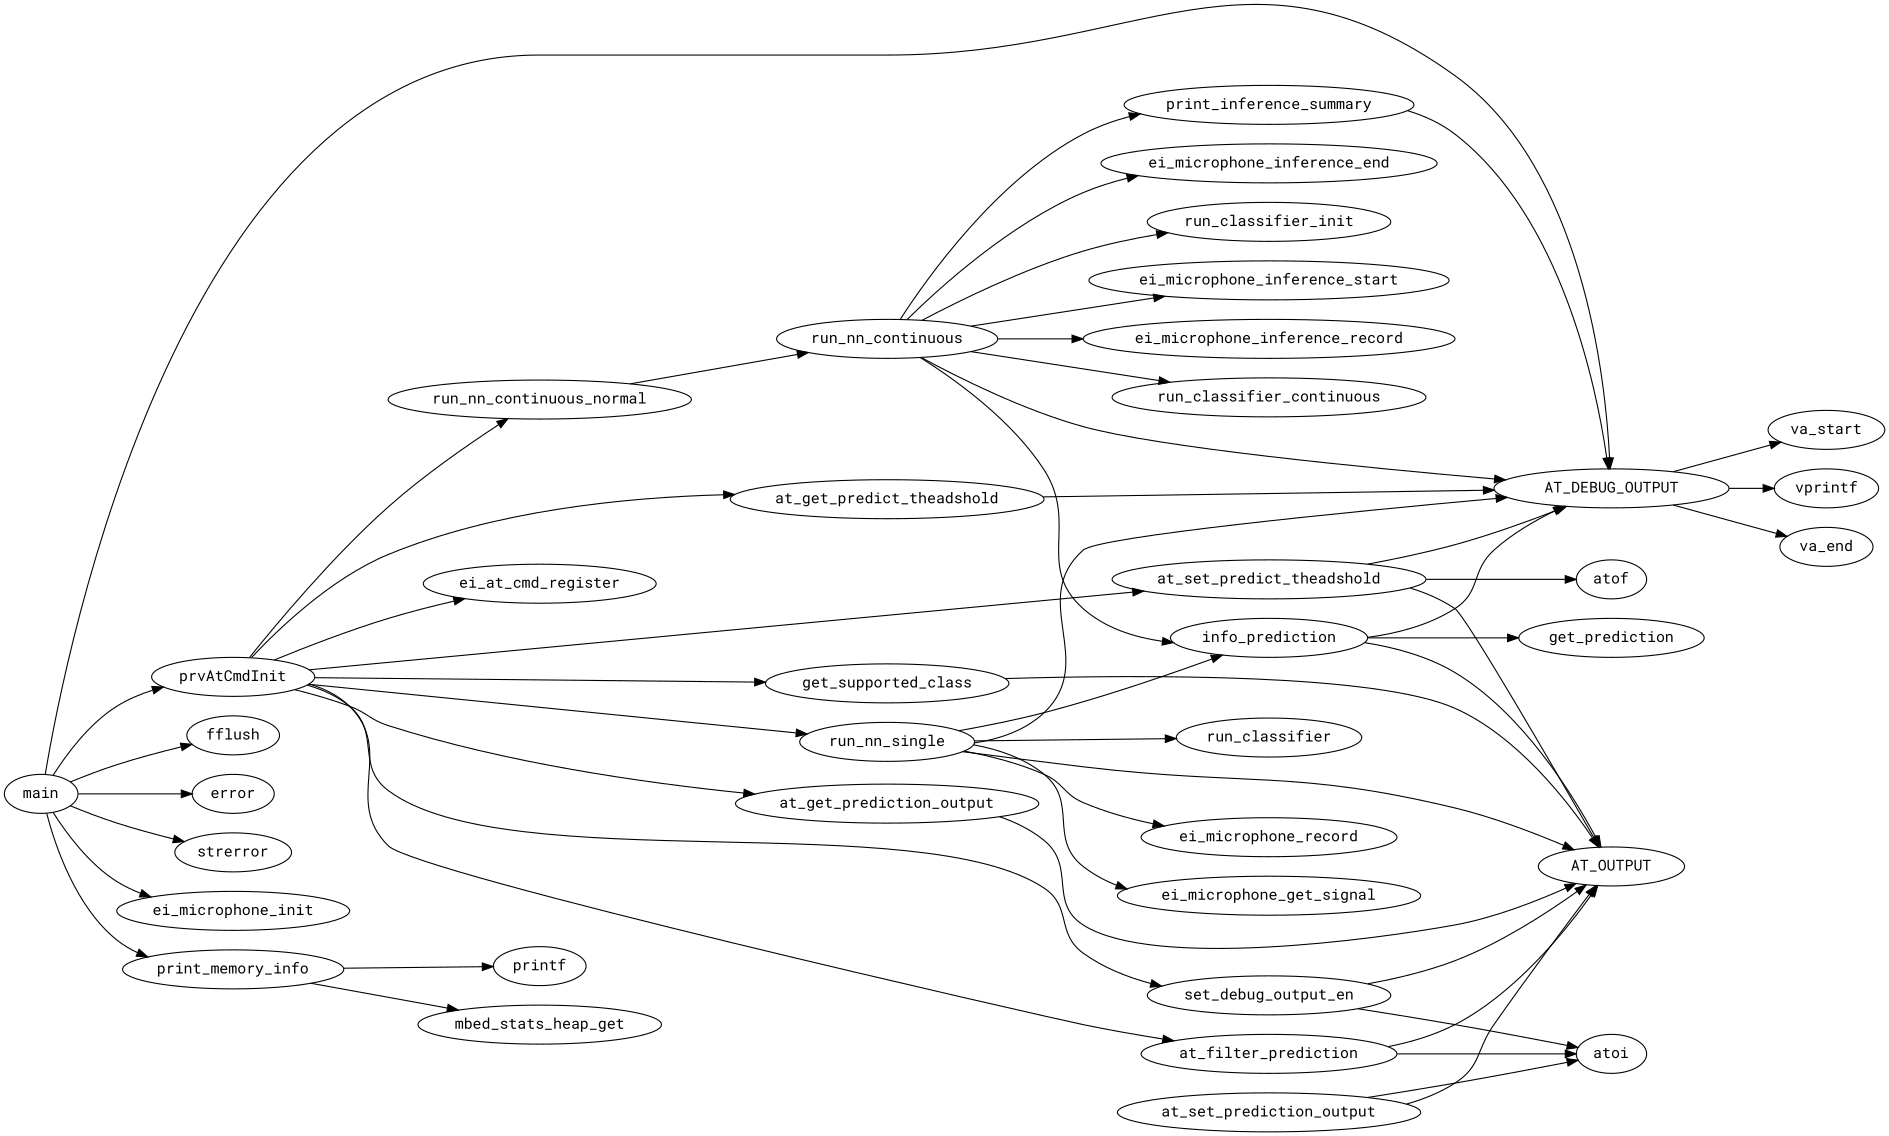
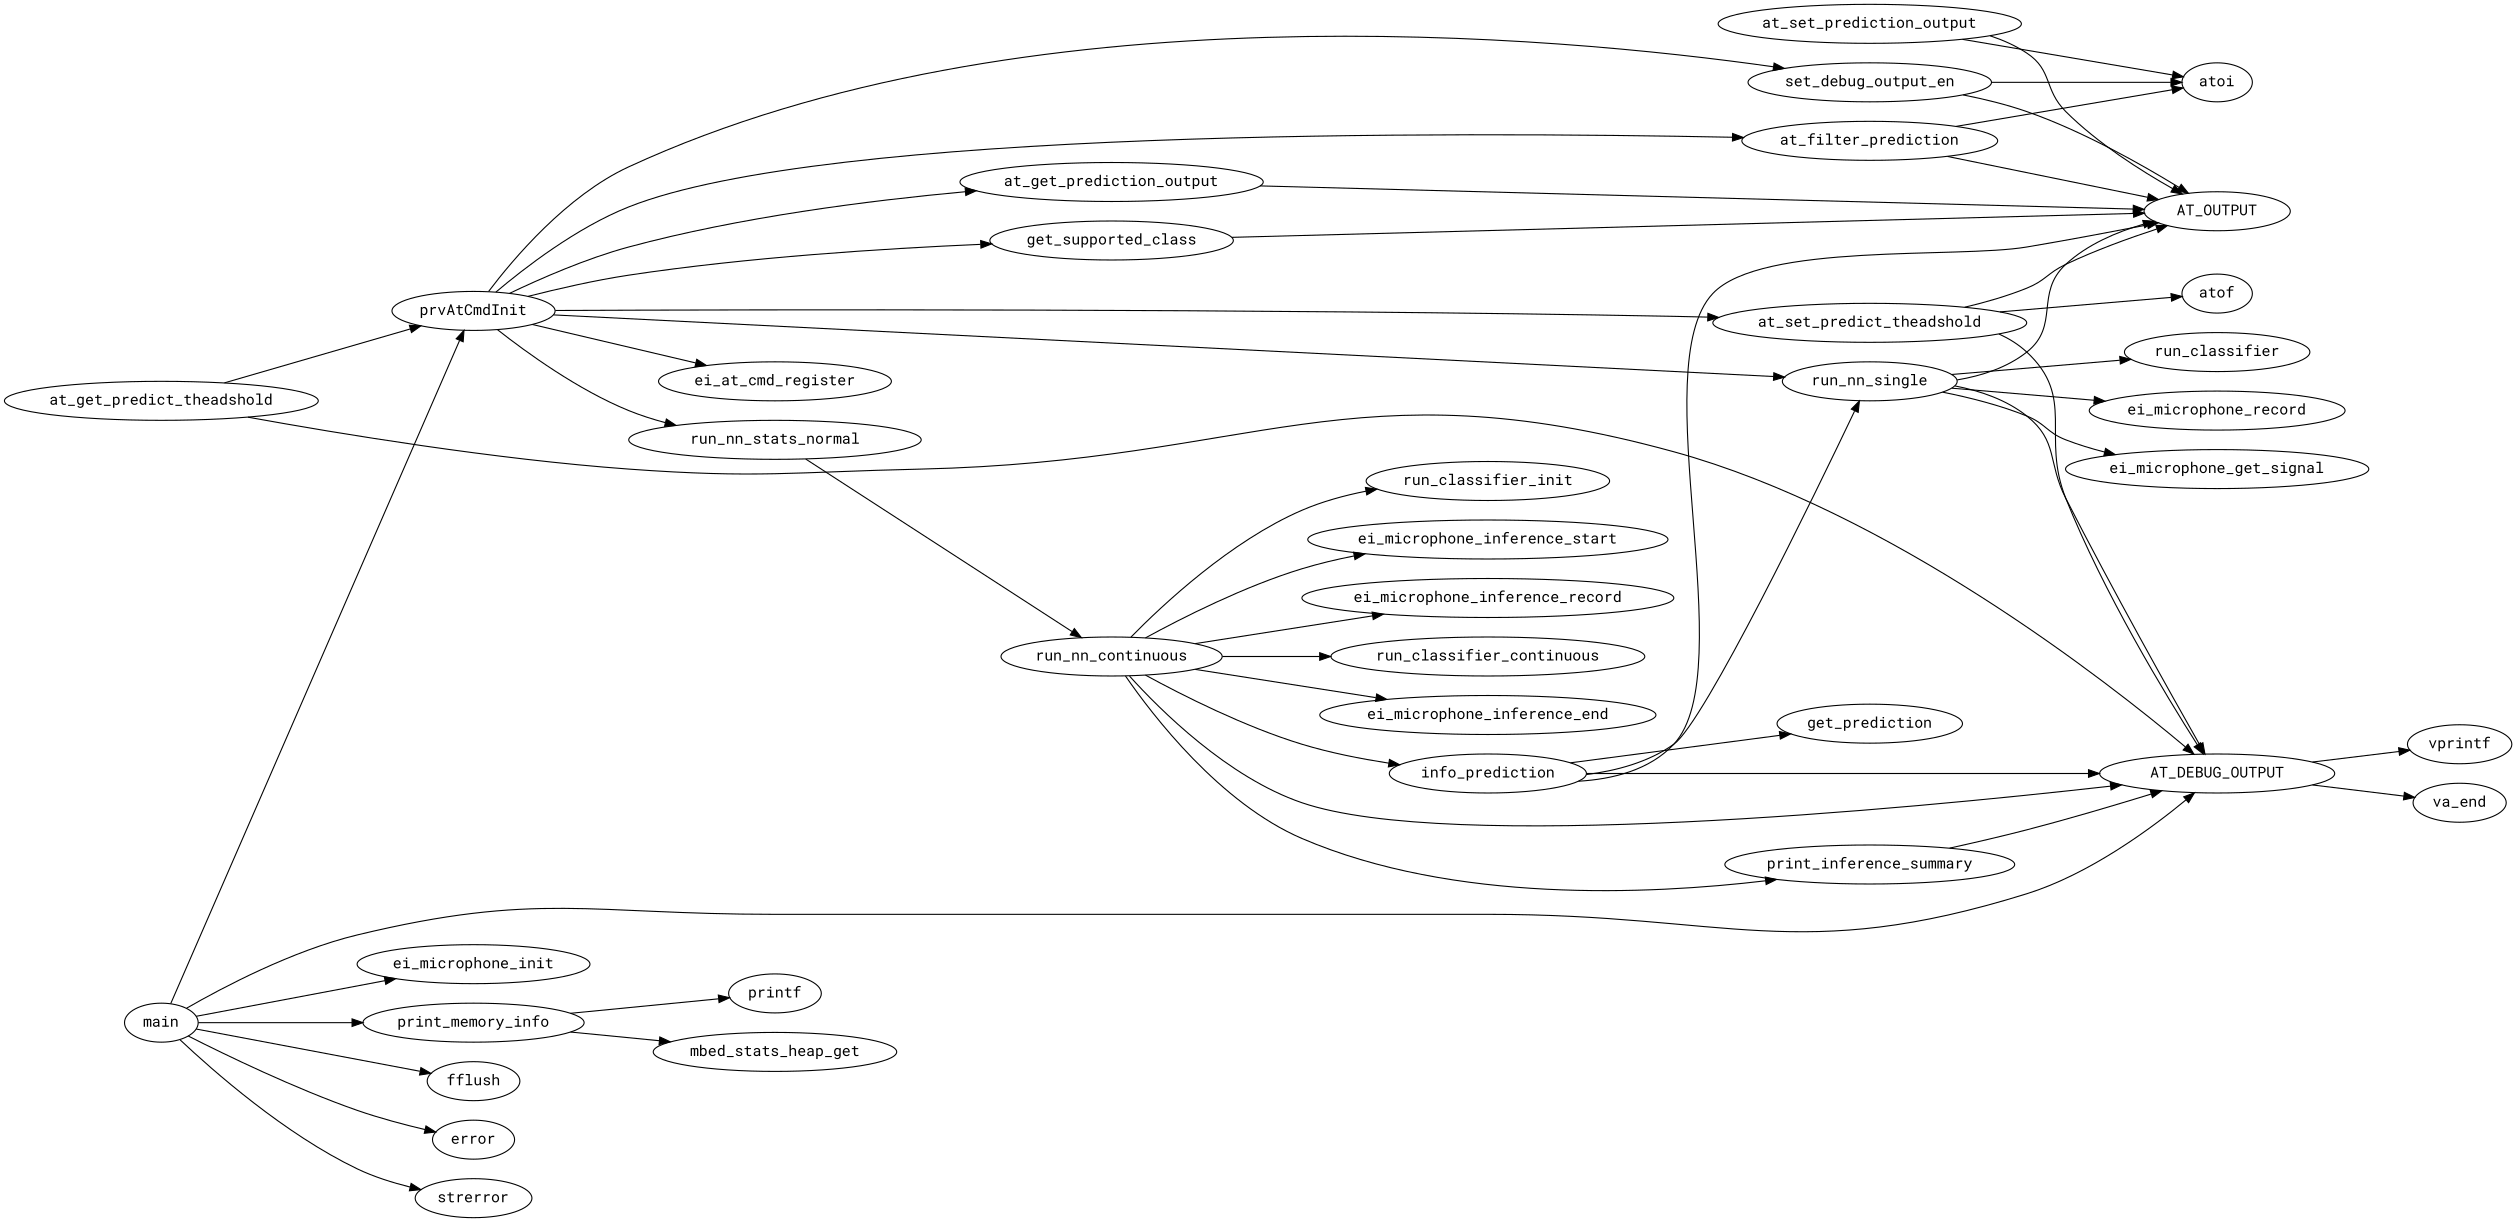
node "run_nn_continuous_normal": label "run_nn_continuous_normal" -> "run_nn_stats_normal"
node "va_start": removed
edge "prvAtCmdInit" -> "at_get_predict_theadshold": reversed
edge "run_nn_single" -> "info_prediction": reversed
